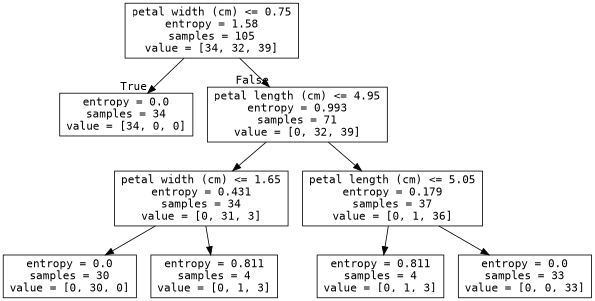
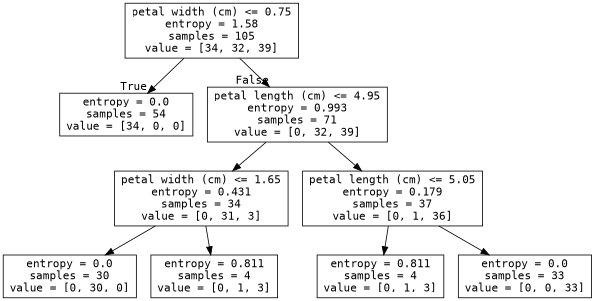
node "entropy = 0.0 samples = 34 value = [34, 0, 0]": label "entropy = 0.0 samples = 34 value = [34, 0, 0]" -> "entropy = 0.0 samples = 54 value = [34, 0, 0]"
